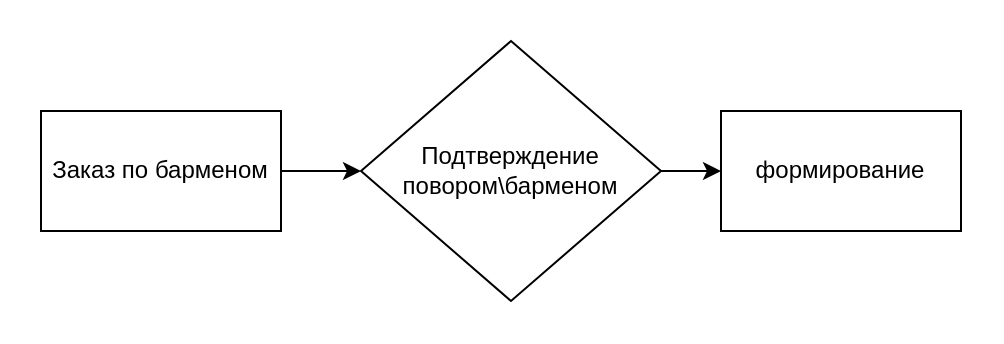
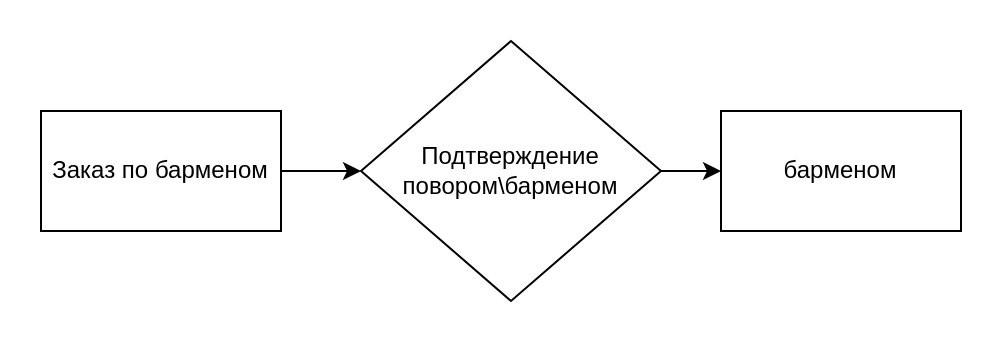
node "формирование": label "формирование" -> "барменом"
